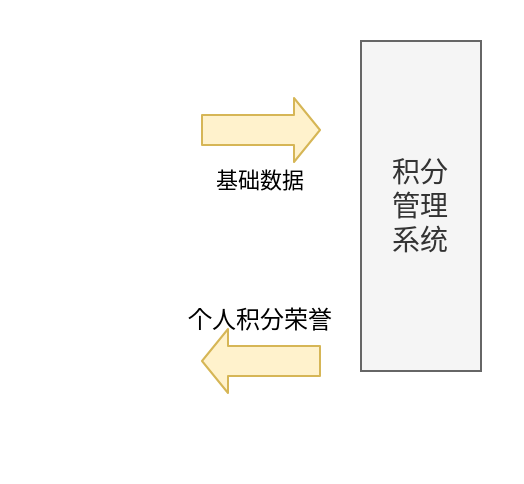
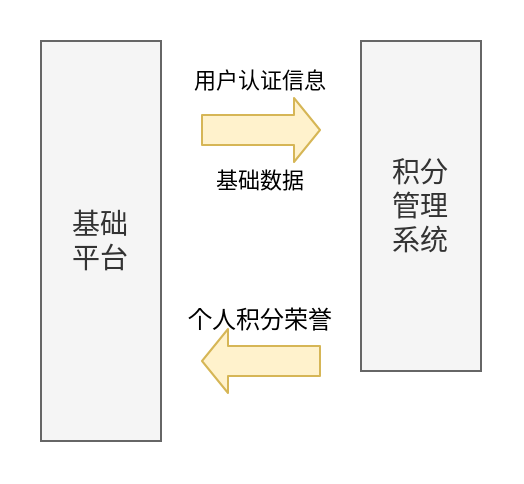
node "用户认证信息": added
node "基础 平台": added
